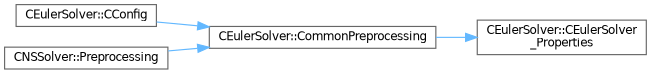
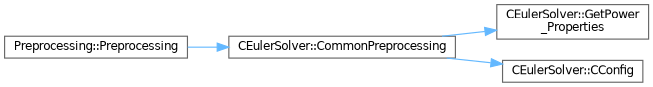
edge "CEulerSolver::CConfig" -> "CEulerSolver::CommonPreprocessing": reversed
node "CEulerSolver::CEulerSolver _Properties": label "CEulerSolver::CEulerSolver _Properties" -> "CEulerSolver::GetPower _Properties"
node "CNSSolver::Preprocessing": label "CNSSolver::Preprocessing" -> "Preprocessing::Preprocessing"
